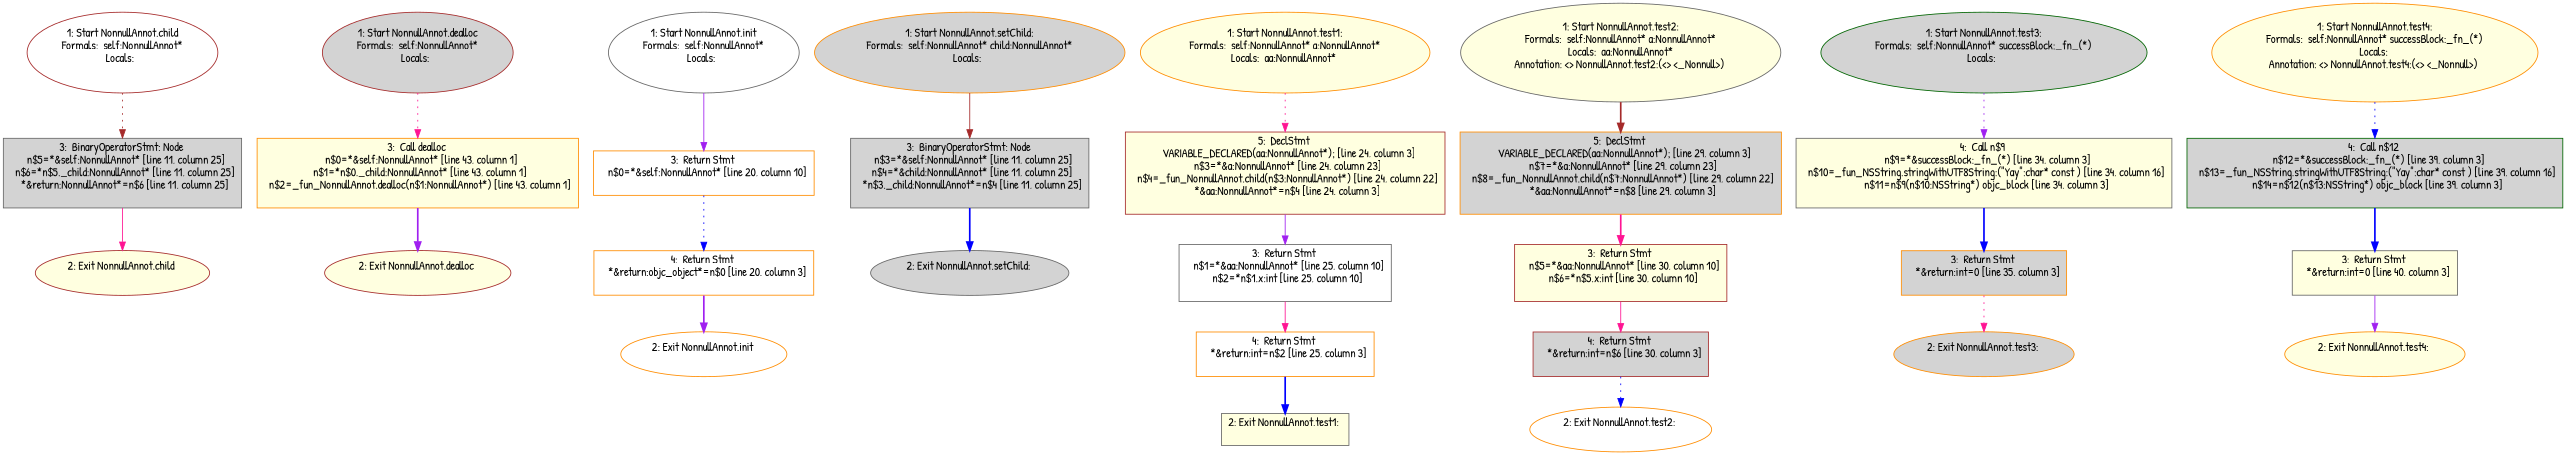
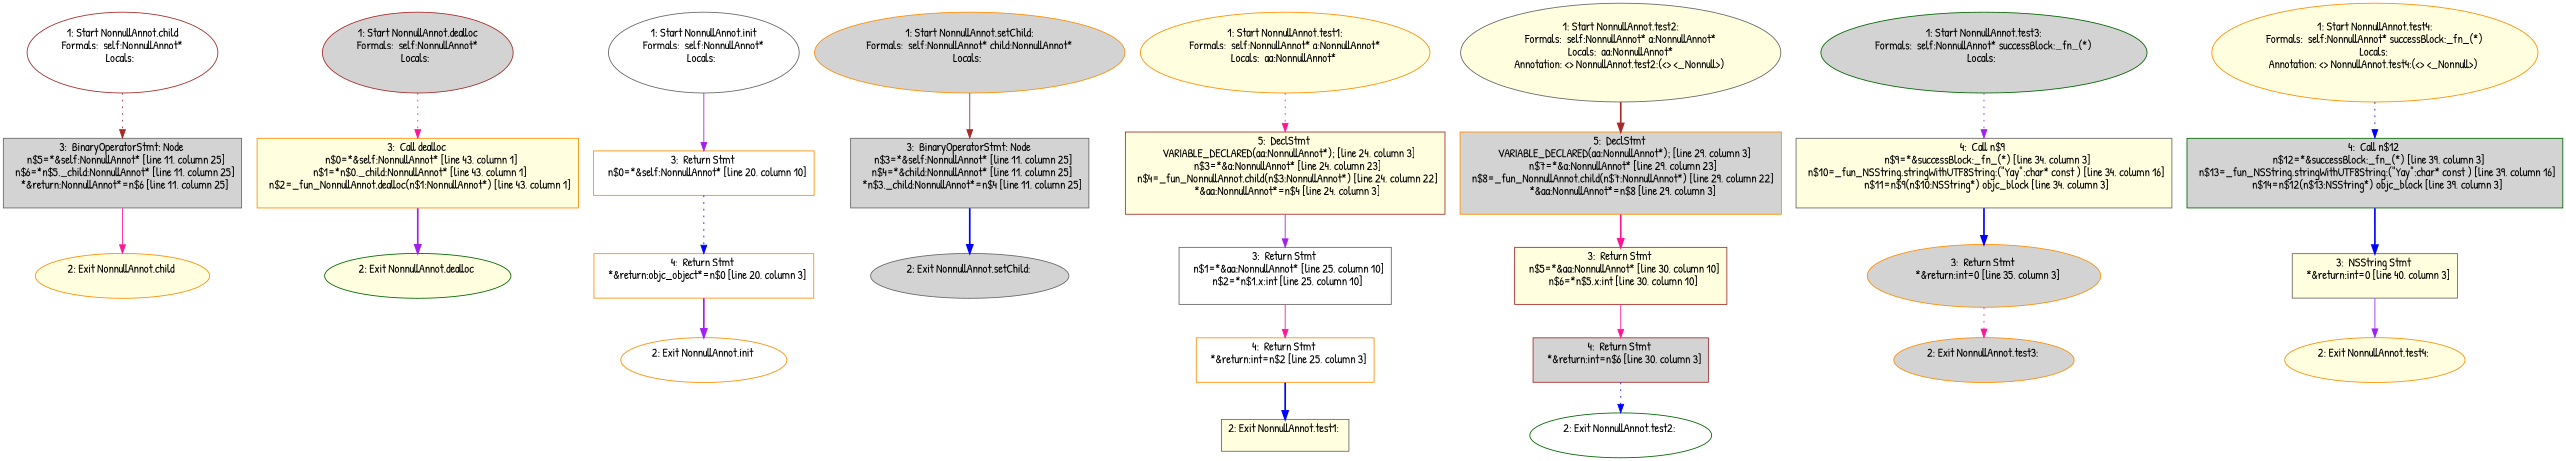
node "2: Exit NonnullAnnot.child": color brown -> darkorange
node "2: Exit NonnullAnnot.dealloc": color brown -> darkgreen
node "3:  Return Stmt *&return:int=0 [line 35, column 3]": shape box -> ellipse
node "3:  Return Stmt *&return:int=0 [line 40, column 3]": label "3:  Return Stmt *&return:int=0 [line 40, column 3]" -> "3:  NSString Stmt *&return:int=0 [line 40, column 3]"
node "2: Exit NonnullAnnot.test2:": color darkorange -> darkgreen
